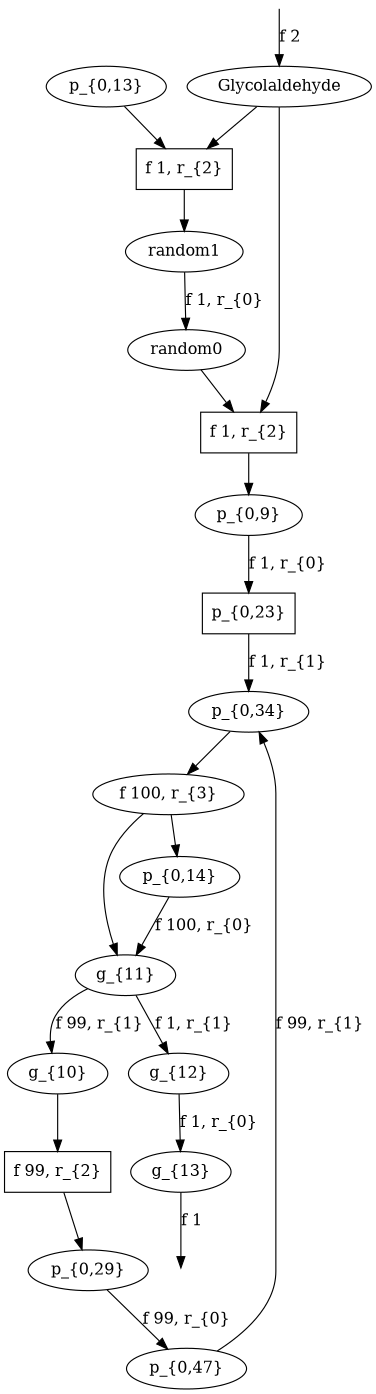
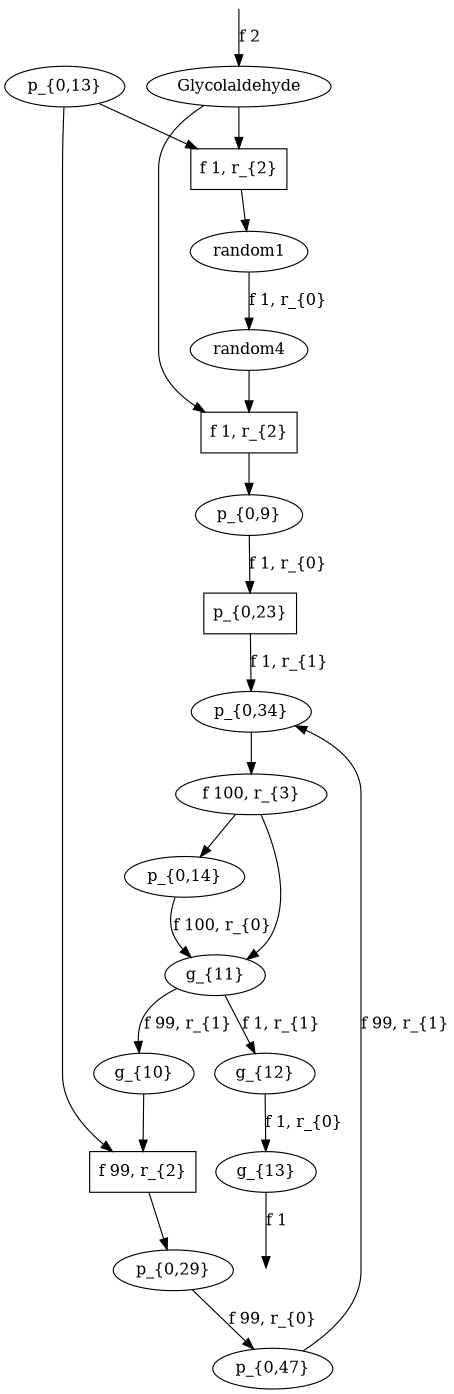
node "random0": label "random0" -> "random4"
edge "p_{0,13}" -> "f 99, r_{2}": added
